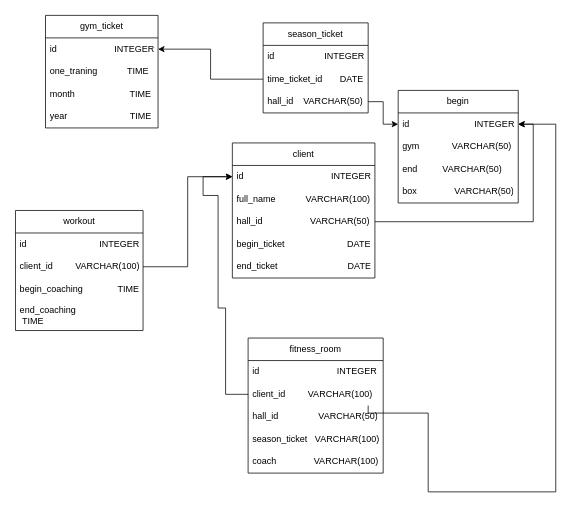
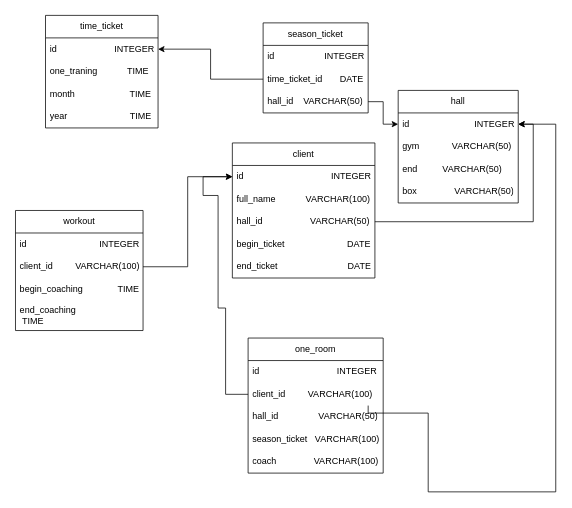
node "gym_ticket": label "gym_ticket" -> "time_ticket"
node "begin": label "begin" -> "hall"
node "fitness_room": label "fitness_room" -> "one_room"
